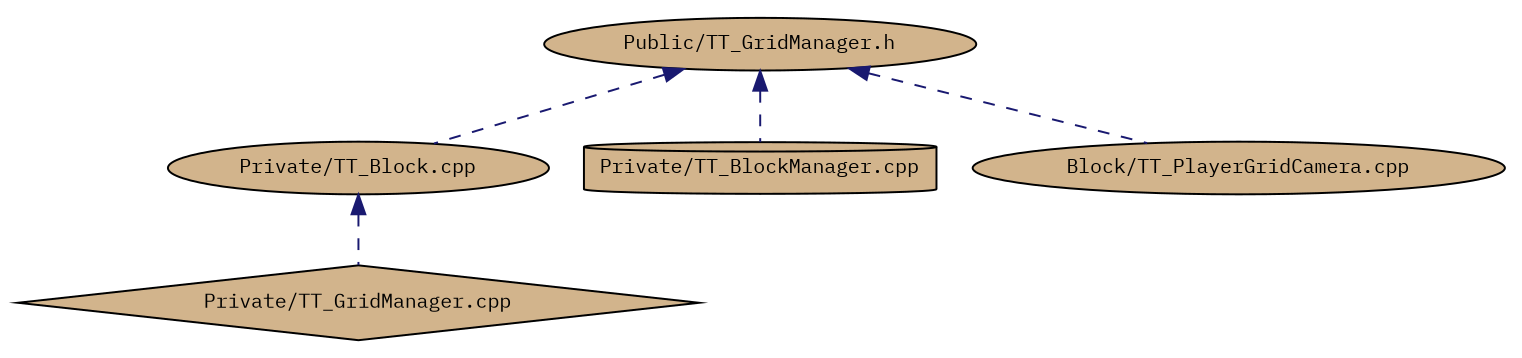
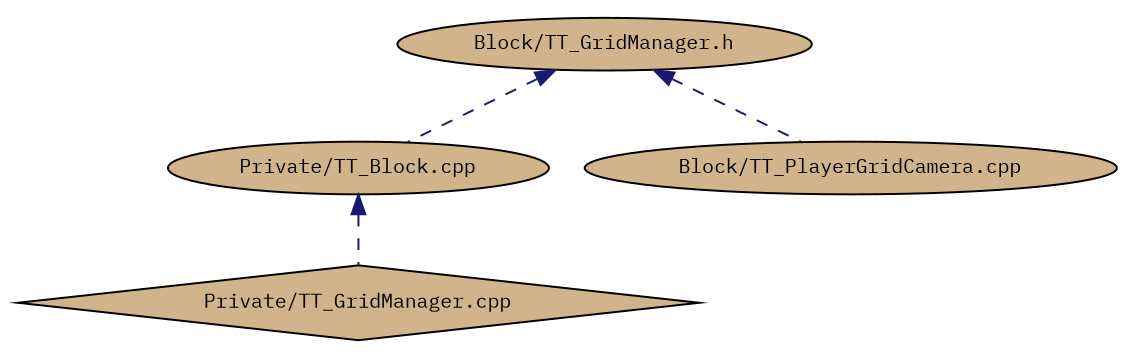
node "Public/TT_GridManager.h": label "Public/TT_GridManager.h" -> "Block/TT_GridManager.h"
node "Private/TT_BlockManager.cpp": removed
